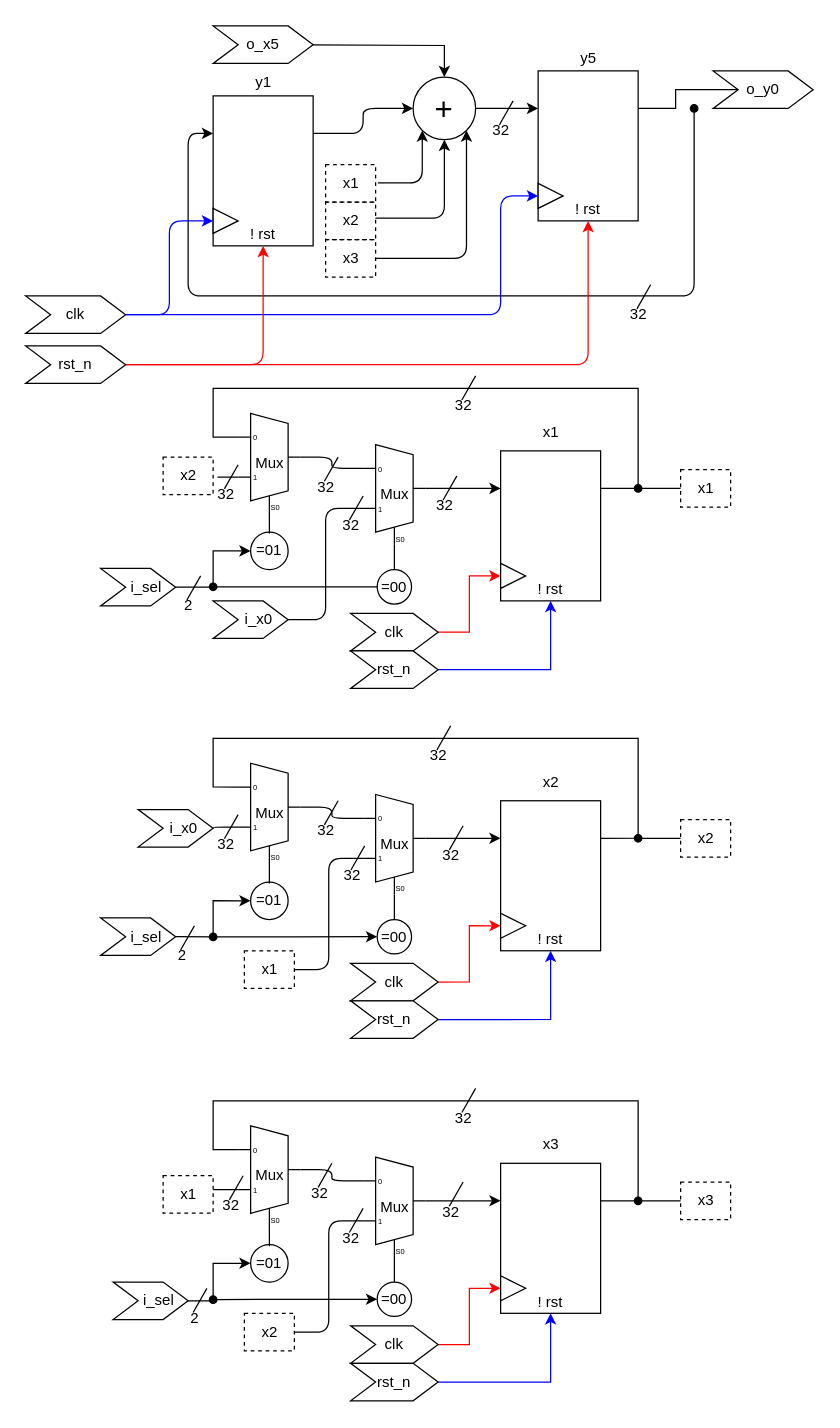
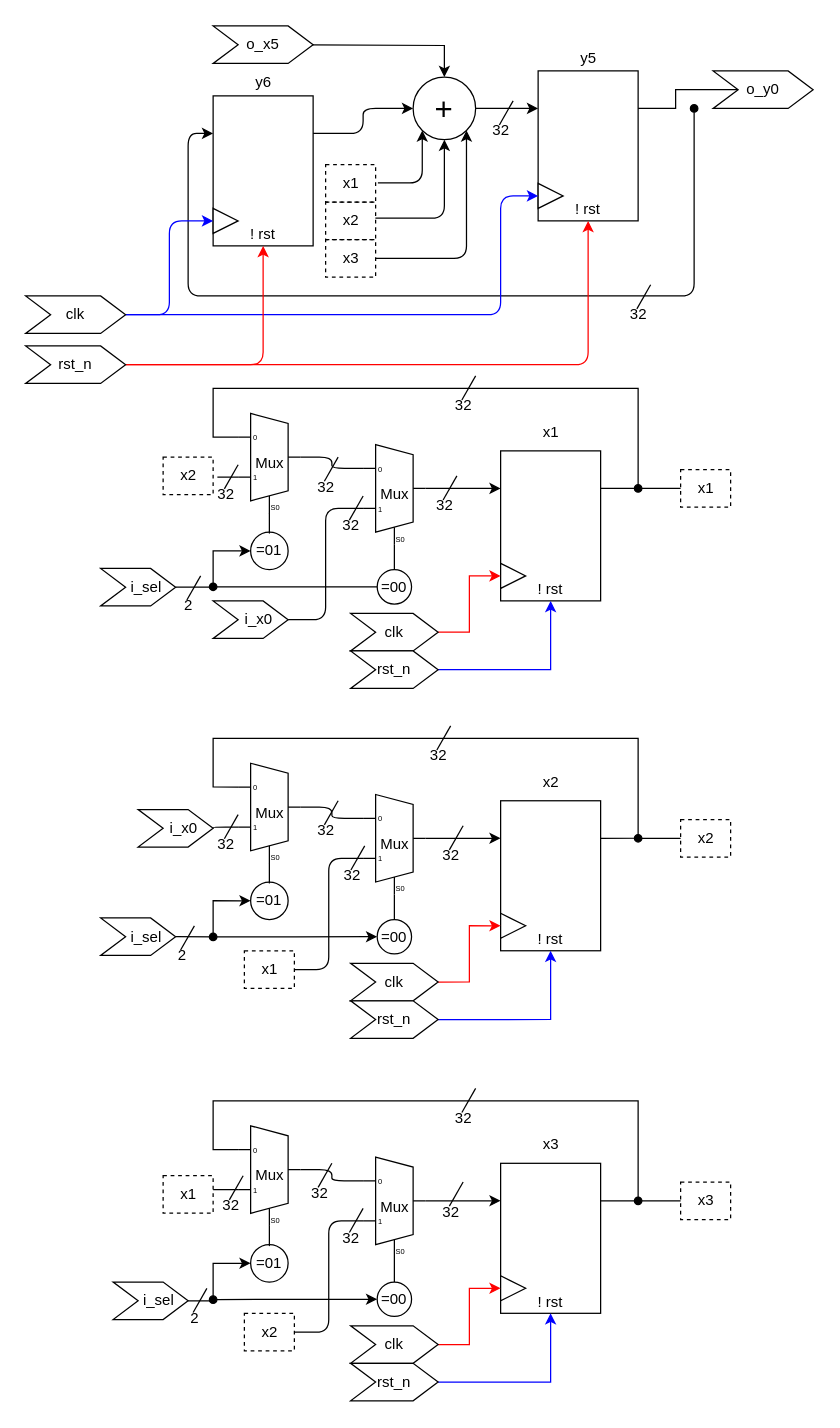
node "y1": label "y1" -> "y6"
